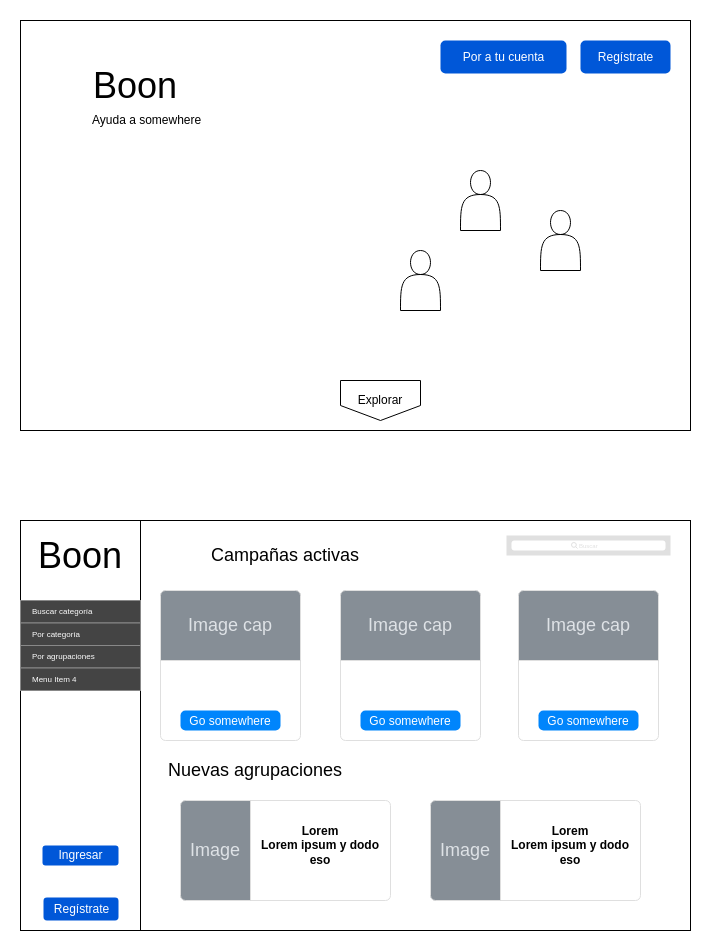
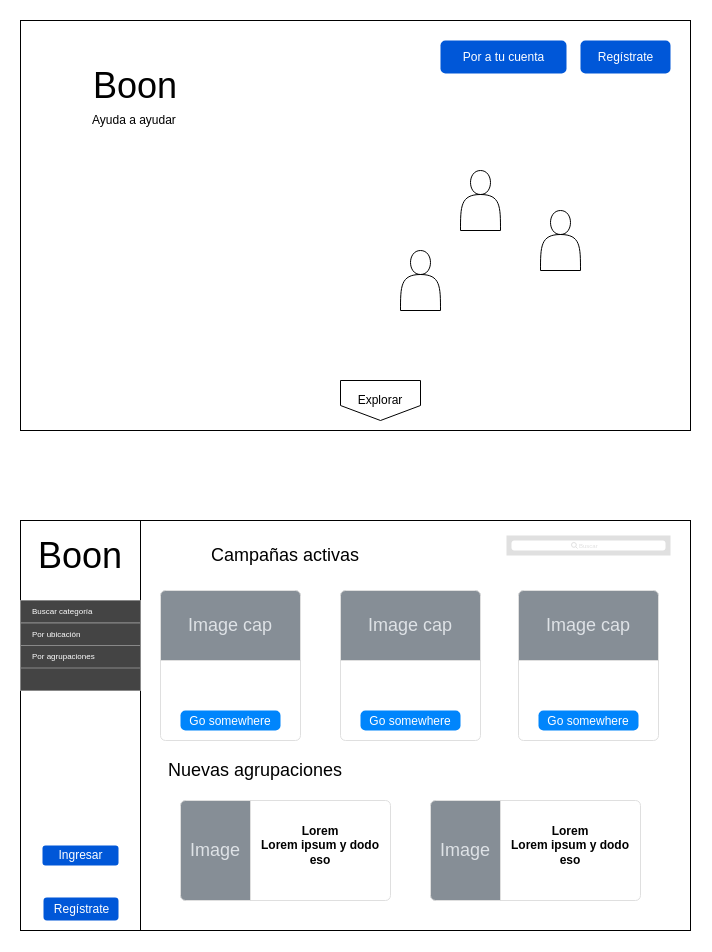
node "Ayuda a somewhere": label "Ayuda a somewhere" -> "Ayuda a ayudar"
node "Por categoría": label "Por categoría" -> "Por ubicación"
node "Menu Item 4": removed
